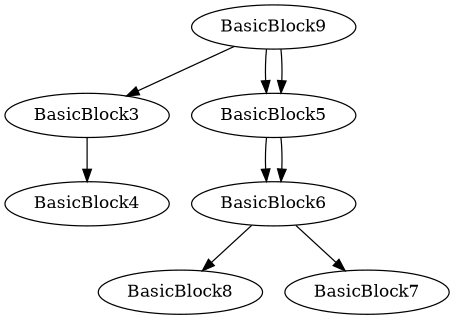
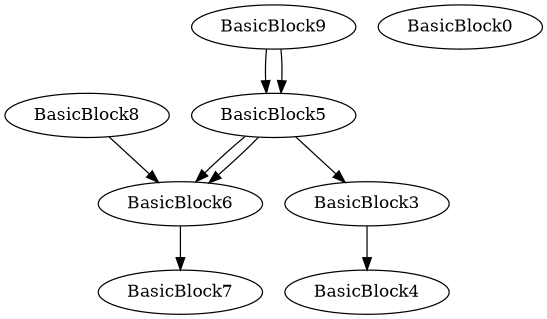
node "BasicBlock0": added
edge "BasicBlock9" -> "BasicBlock3": now "BasicBlock5" -> "BasicBlock3"
edge "BasicBlock6" -> "BasicBlock8": reversed
